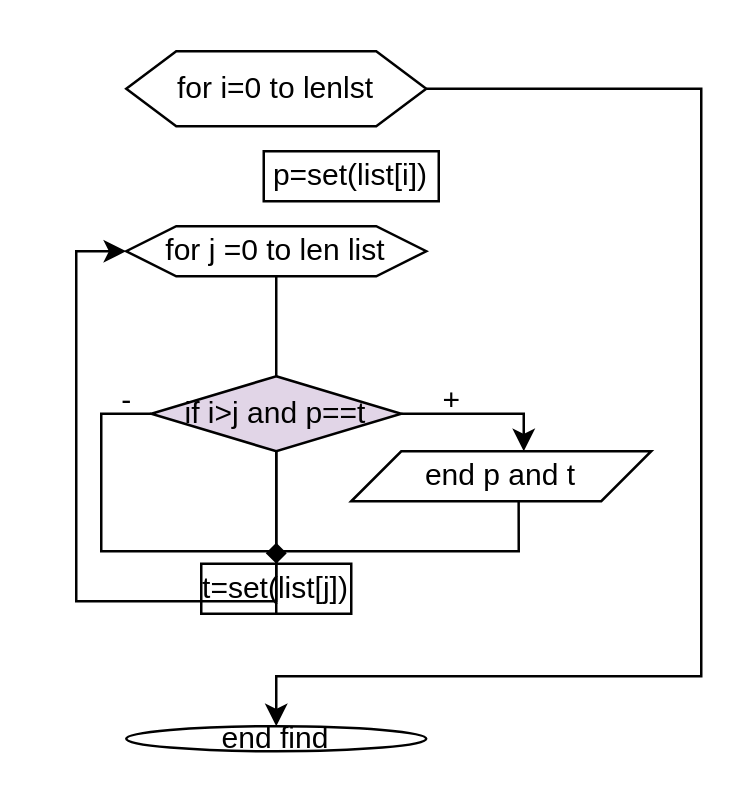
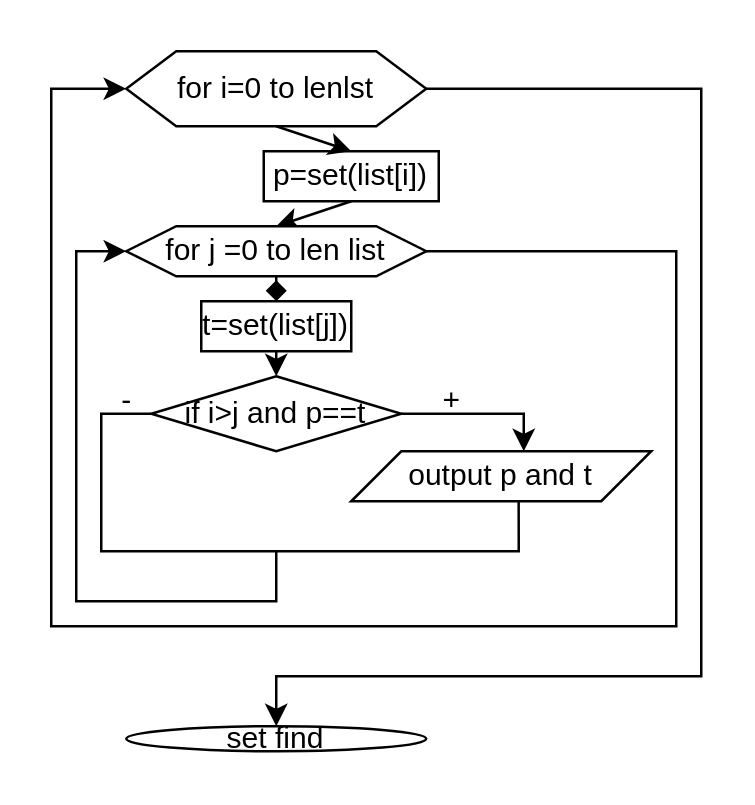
edge "for i=0 to lenlst" -> "p=set(list[i])": added
edge "p=set(list[i])" -> "for j =0 to len list": added
node "if i>j and p==t": fillcolor #e1d5e7 -> #ffffff
node "end p and t": label "end p and t" -> "output p and t"
node "t=set(list[j])": moved (276, 589) -> (276, 326)
edge "for j =0 to len list" -> "for i=0 to lenlst": added
node "end find": label "end find" -> "set find"
